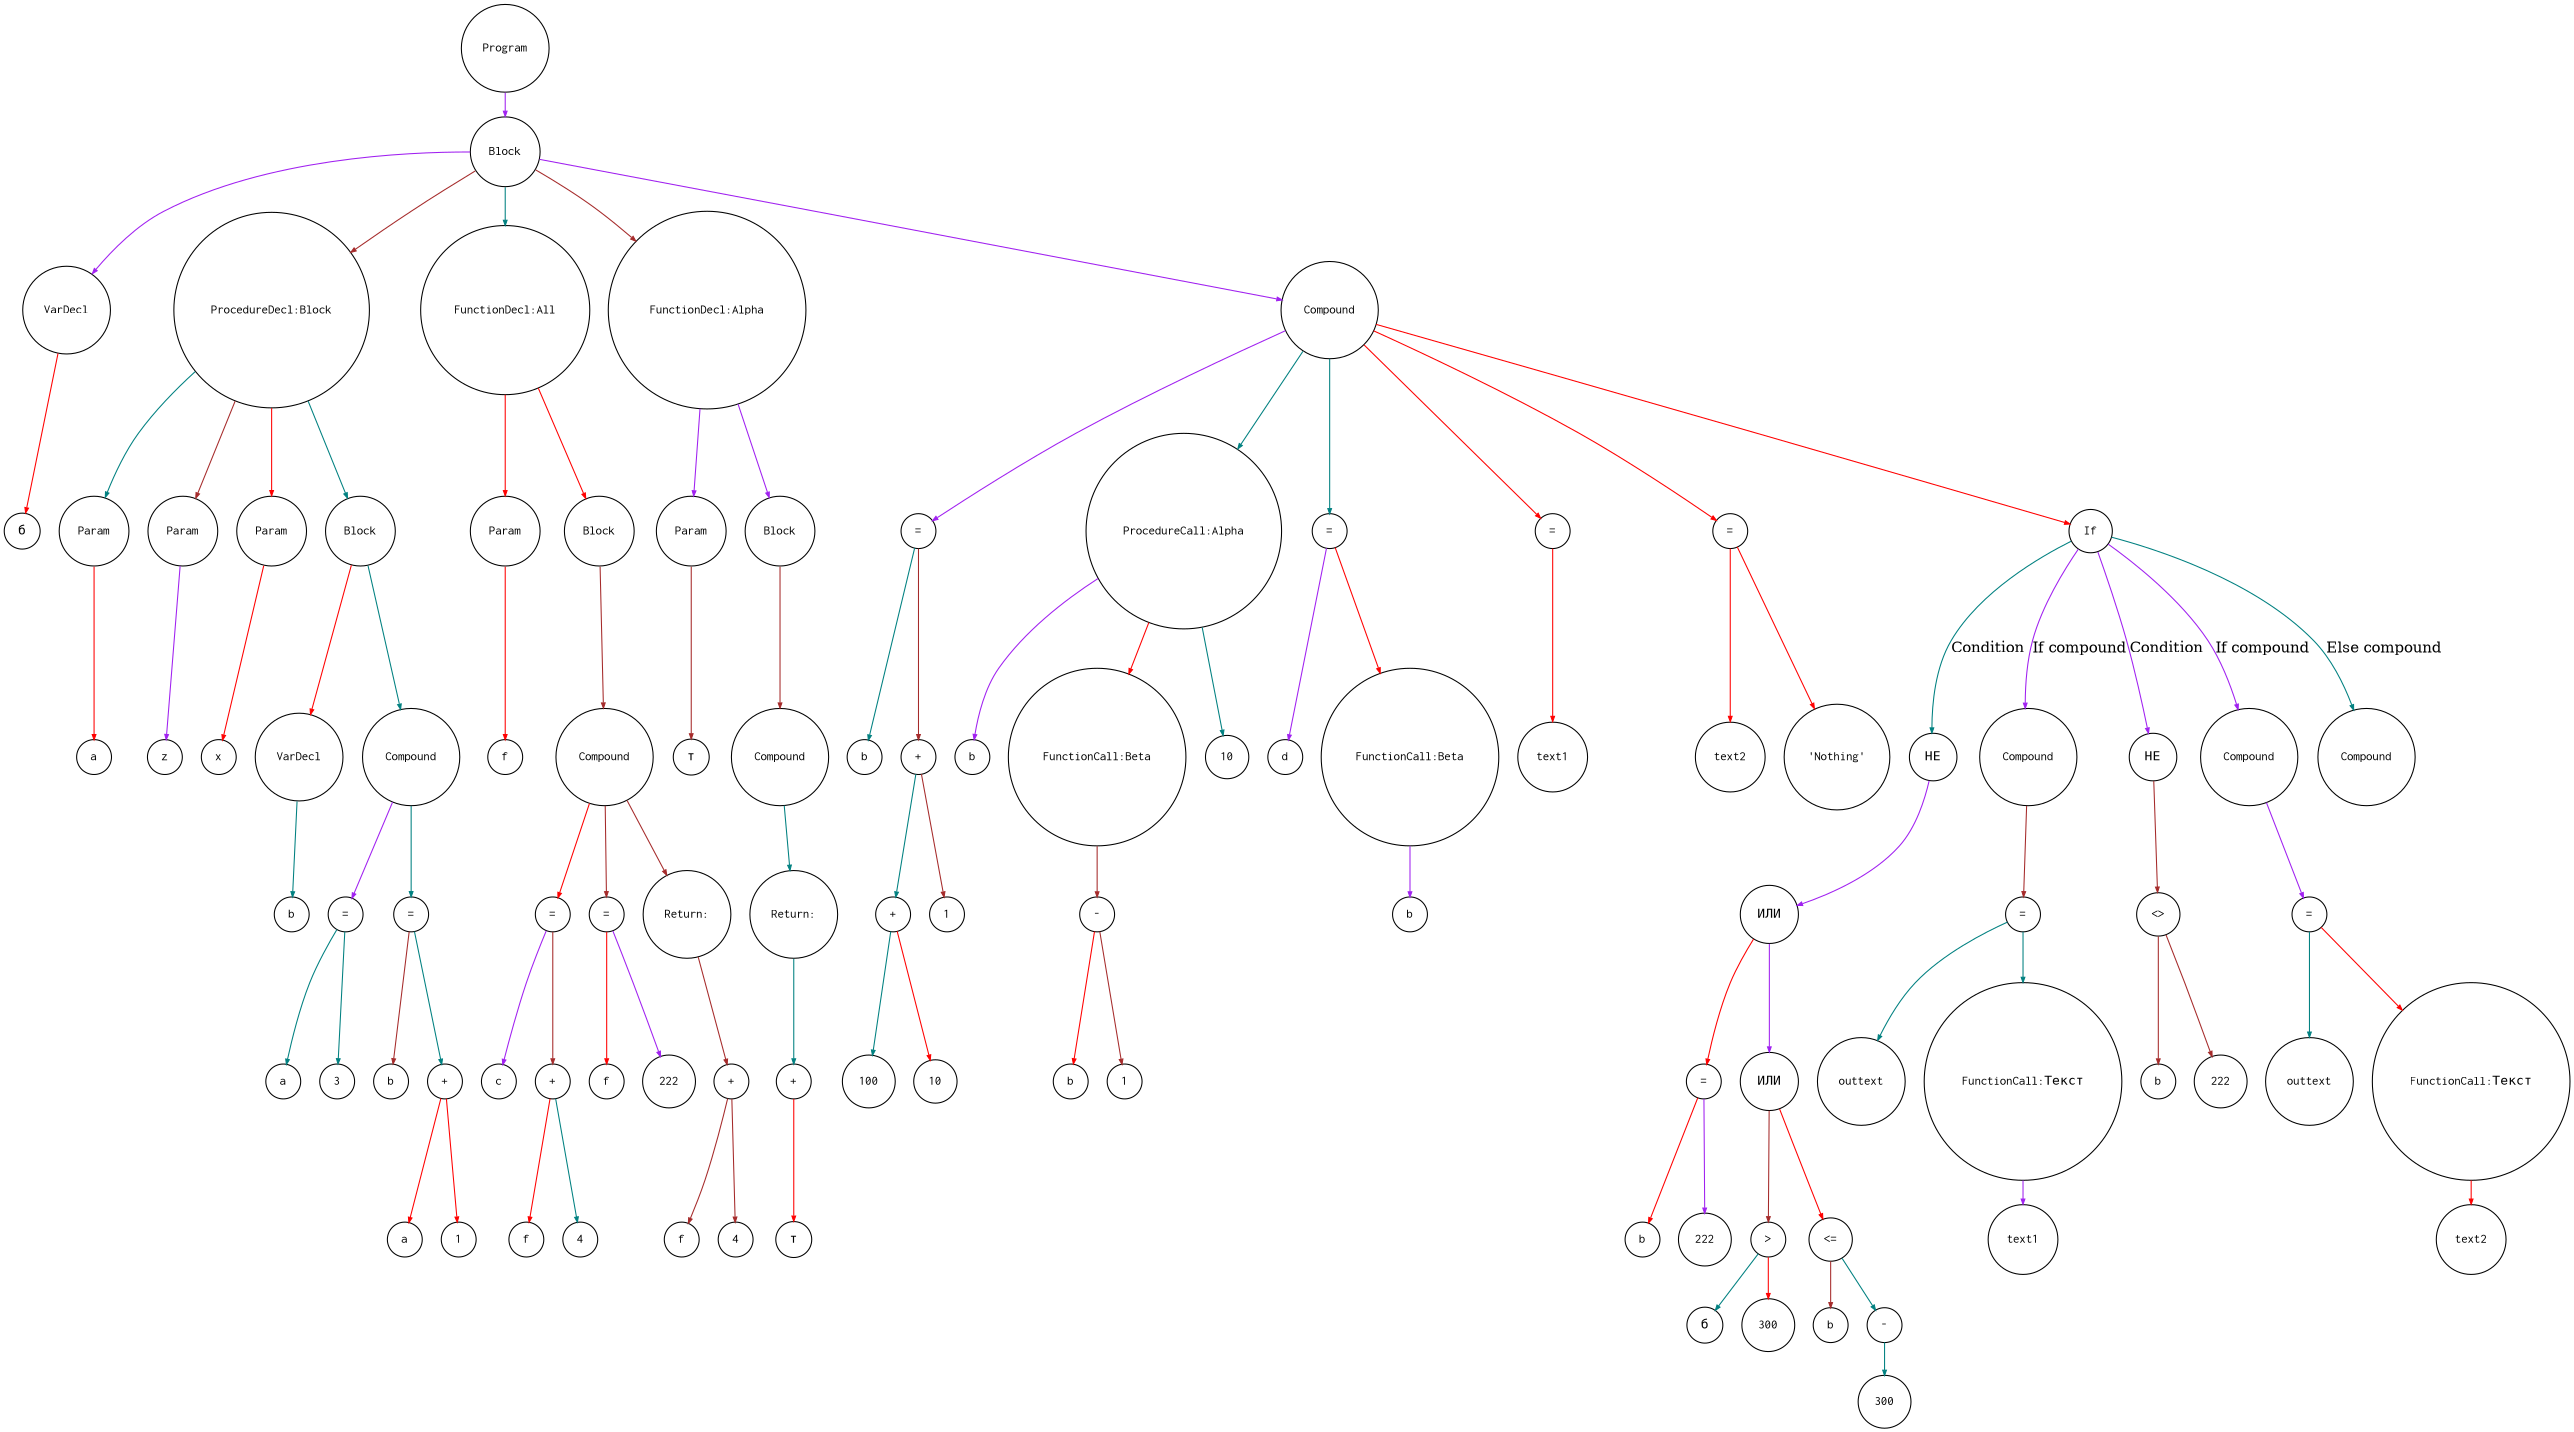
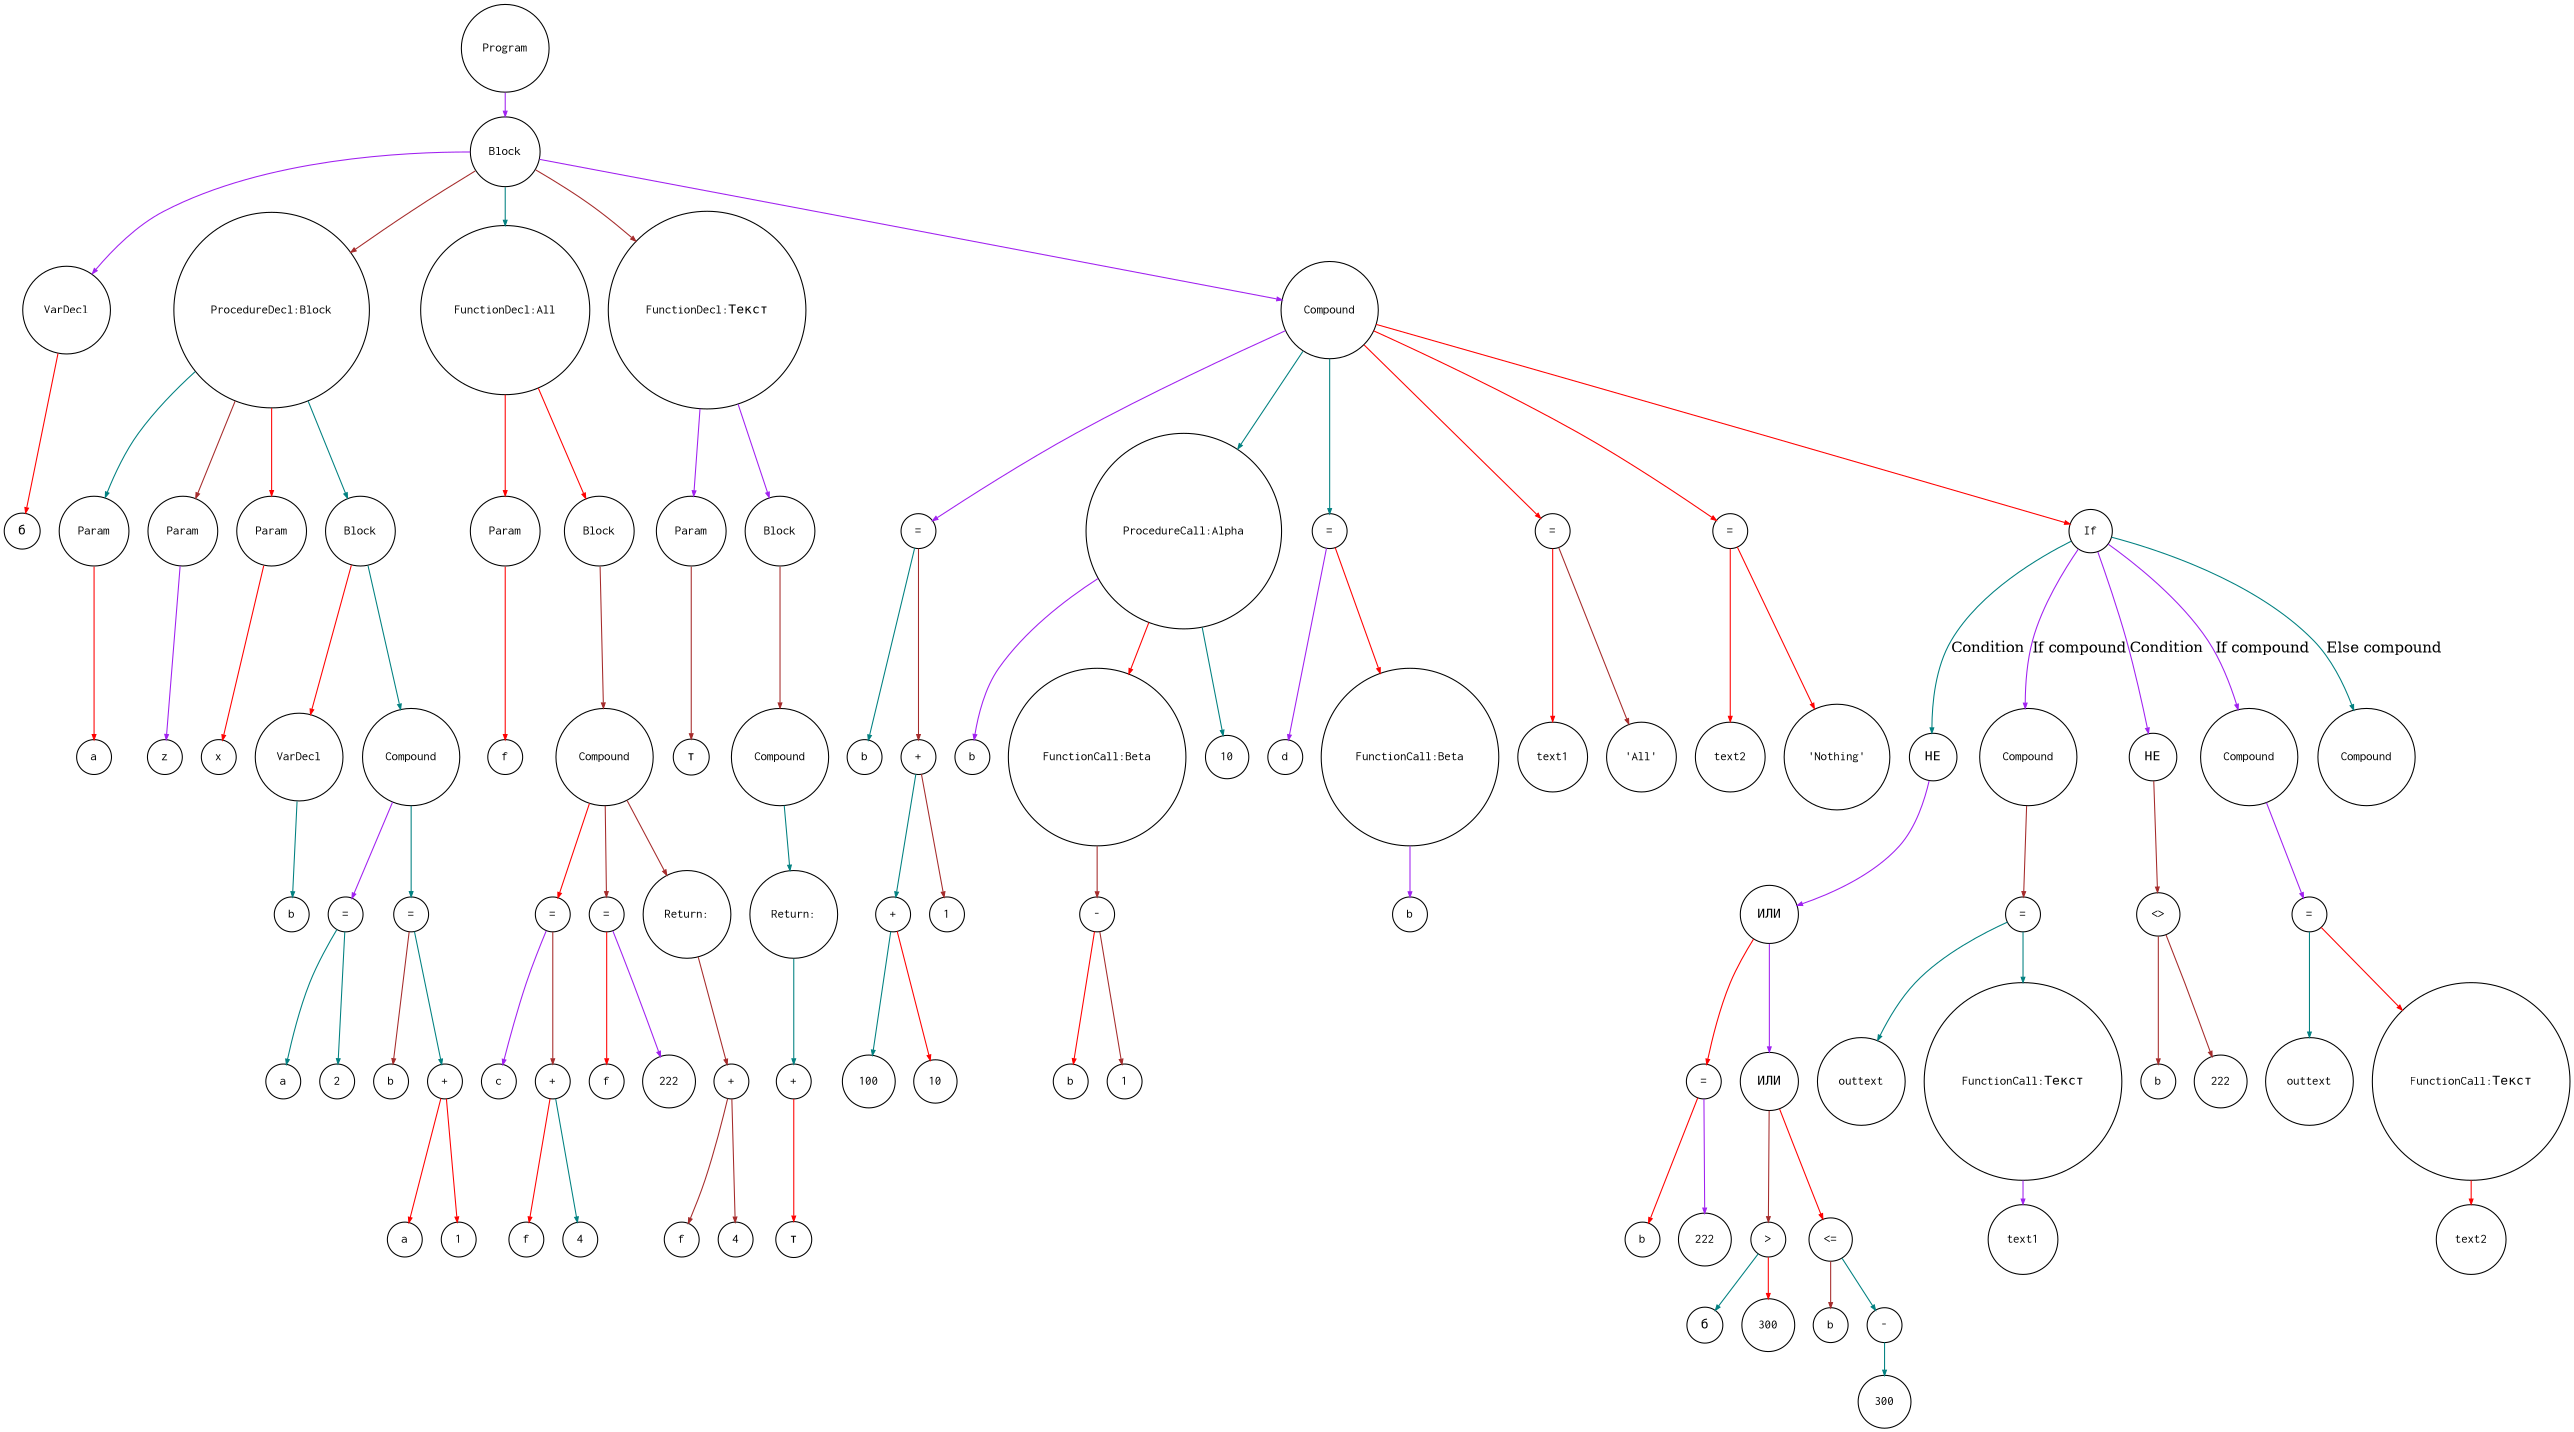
node "FunctionDecl:Alpha": label "FunctionDecl:Alpha" -> "FunctionDecl:Текст"
node "'All'": added
node "3": label "3" -> "2"
